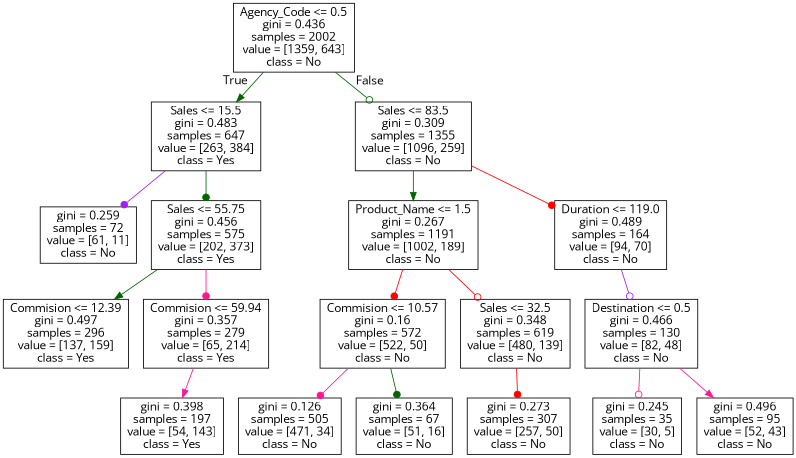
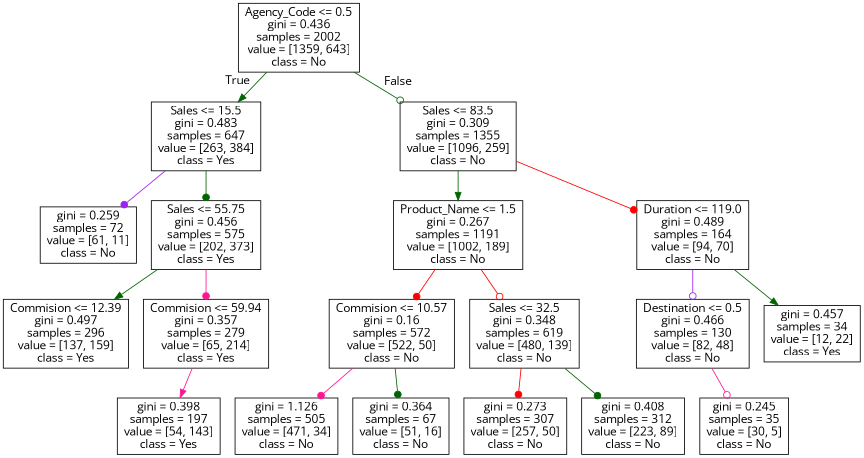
node "gini = 0.457 samples = 34 value = [12, 22] class = Yes": added
node "gini = 0.126 samples = 505 value = [471, 34] class = No": label "gini = 0.126 samples = 505 value = [471, 34] class = No" -> "gini = 1.126 samples = 505 value = [471, 34] class = No"
node "gini = 0.408 samples = 312 value = [223, 89] class = No": added
node "gini = 0.496 samples = 95 value = [52, 43] class = No": removed
